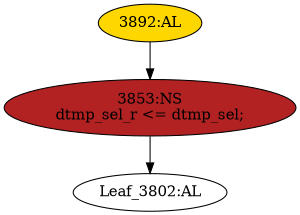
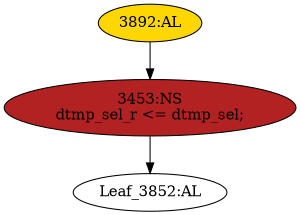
node "3853:NS dtmp_sel_r <= dtmp_sel;": label "3853:NS dtmp_sel_r <= dtmp_sel;" -> "3453:NS dtmp_sel_r <= dtmp_sel;"
node "Leaf_3802:AL": label "Leaf_3802:AL" -> "Leaf_3852:AL"
